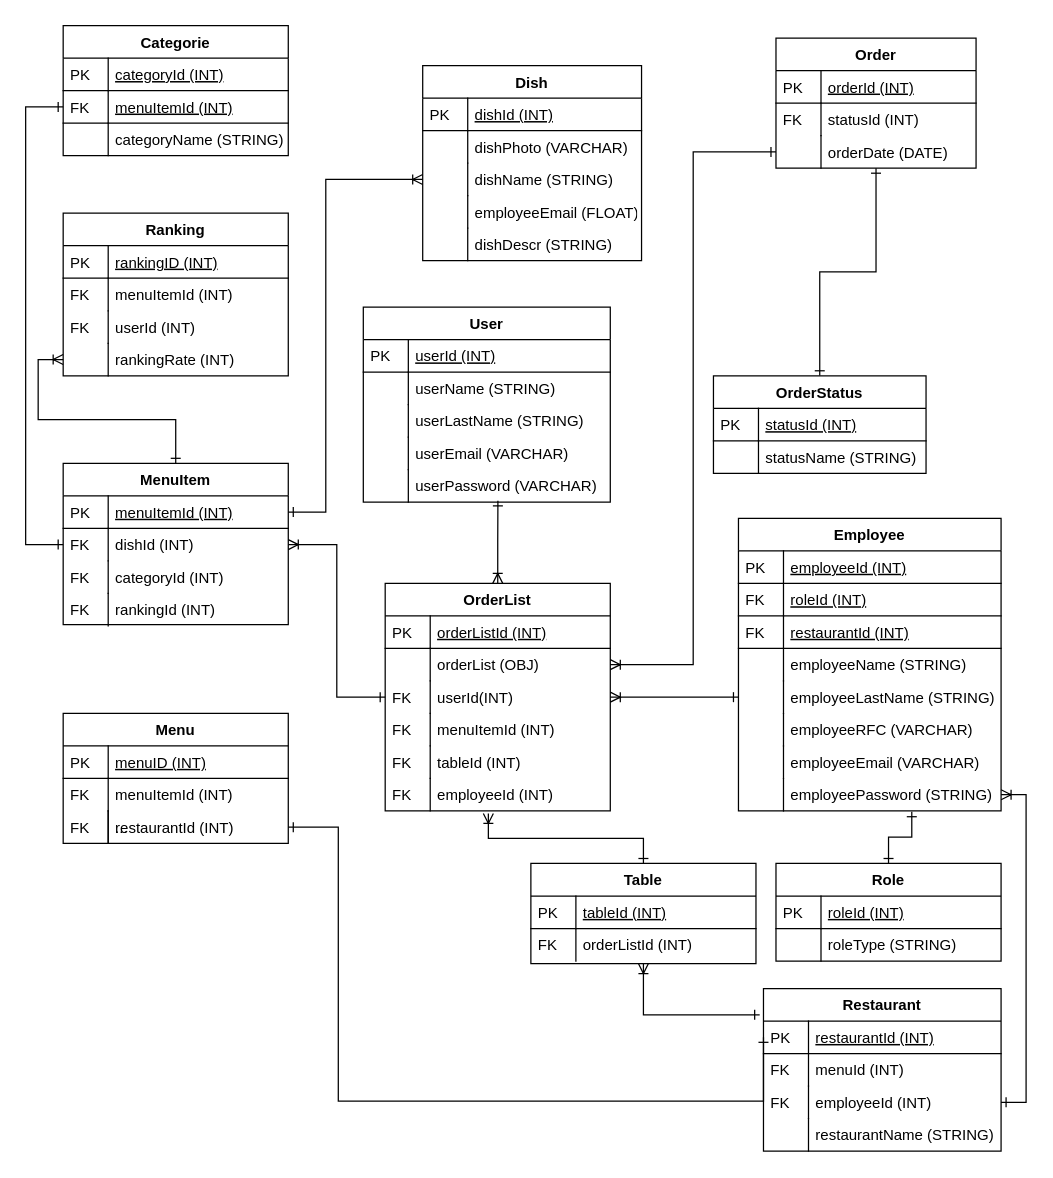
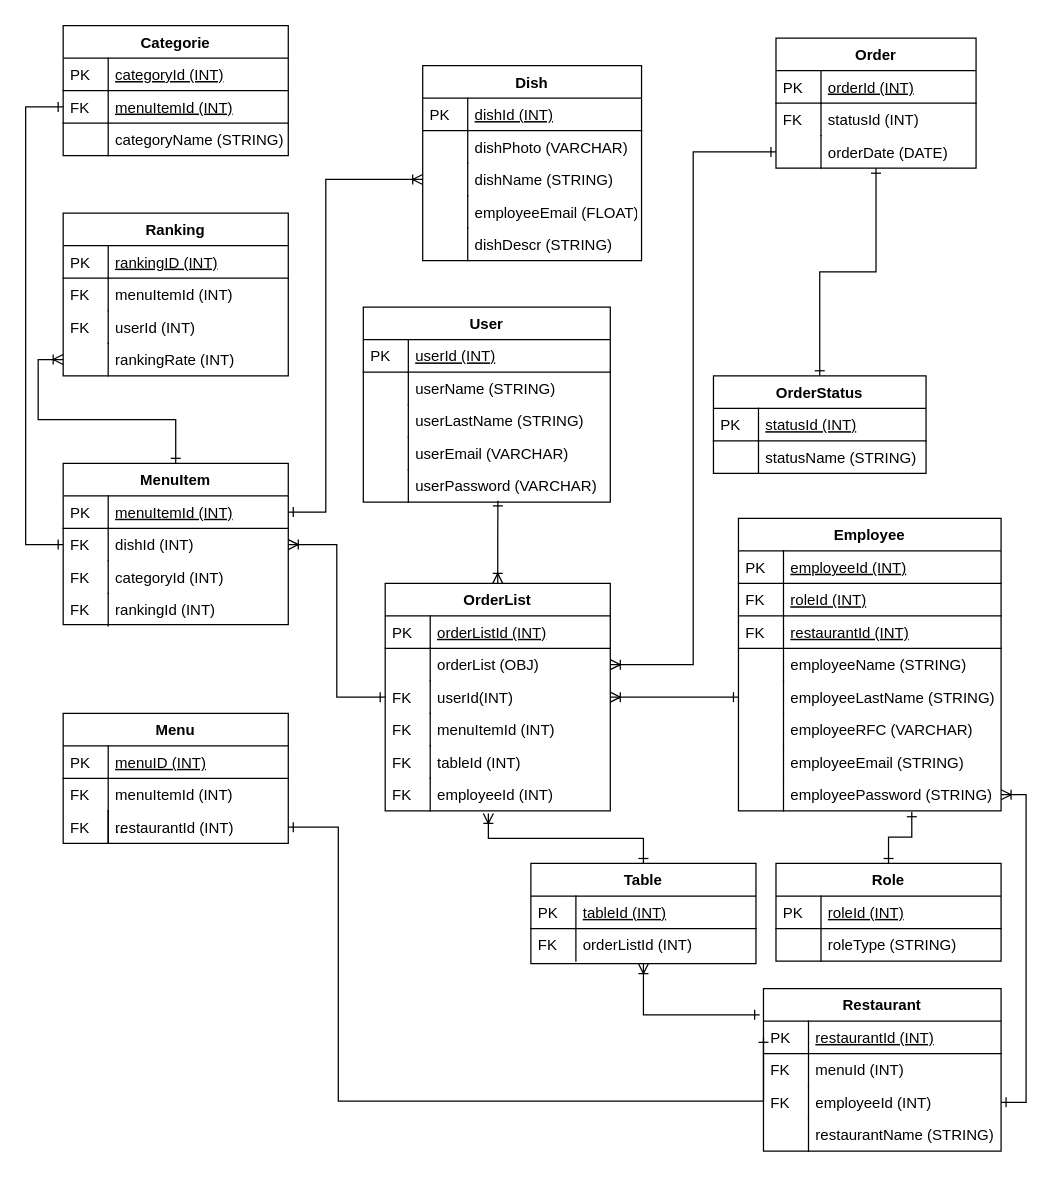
node "employeeEmail (VARCHAR)": label "employeeEmail (VARCHAR)" -> "employeeEmail (STRING)"
